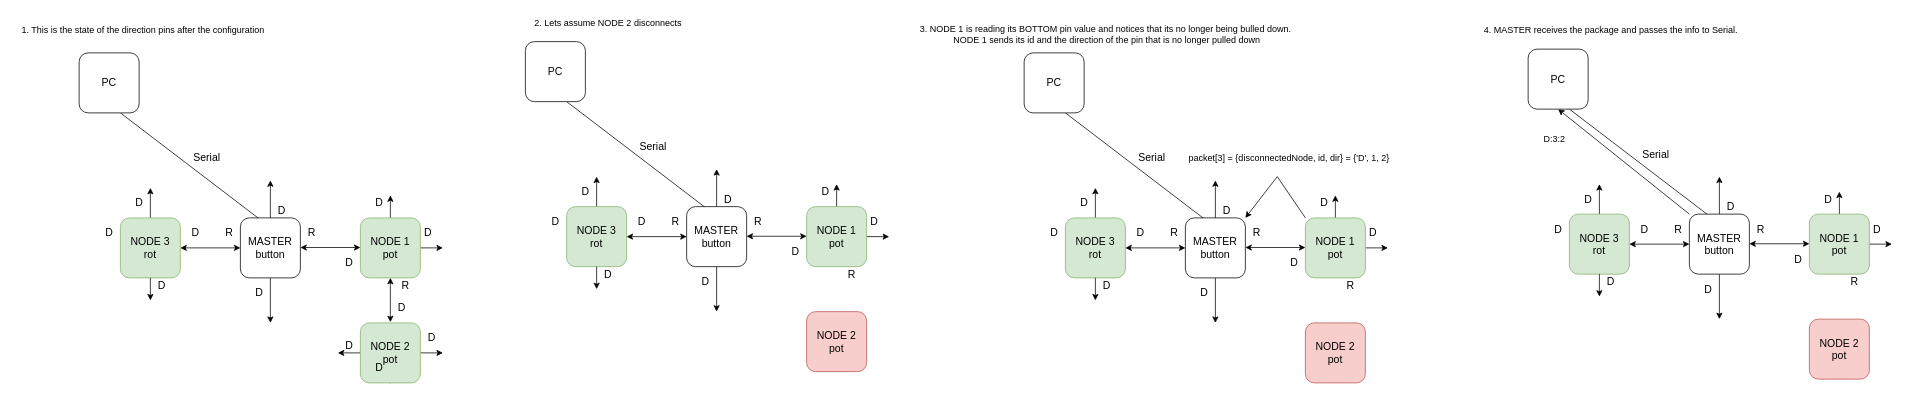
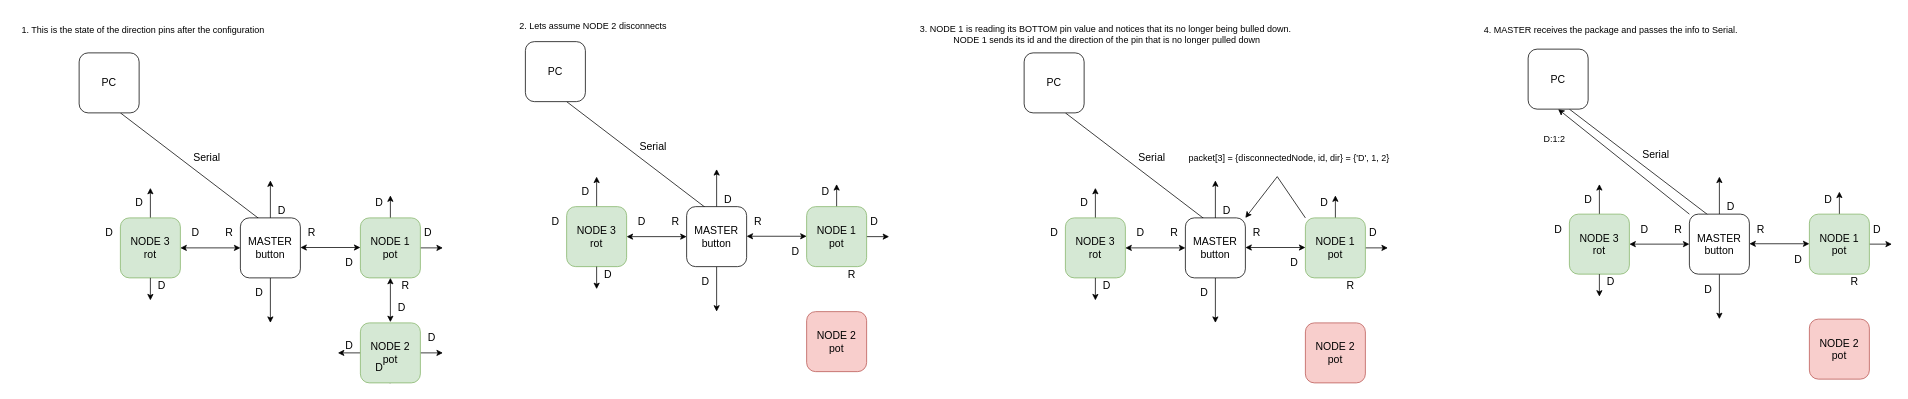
node "2. Lets assume NODE 2 disconnects": moved (608, 23) -> (593, 27)
node "D:3:2": label "D:3:2" -> "D:1:2"
